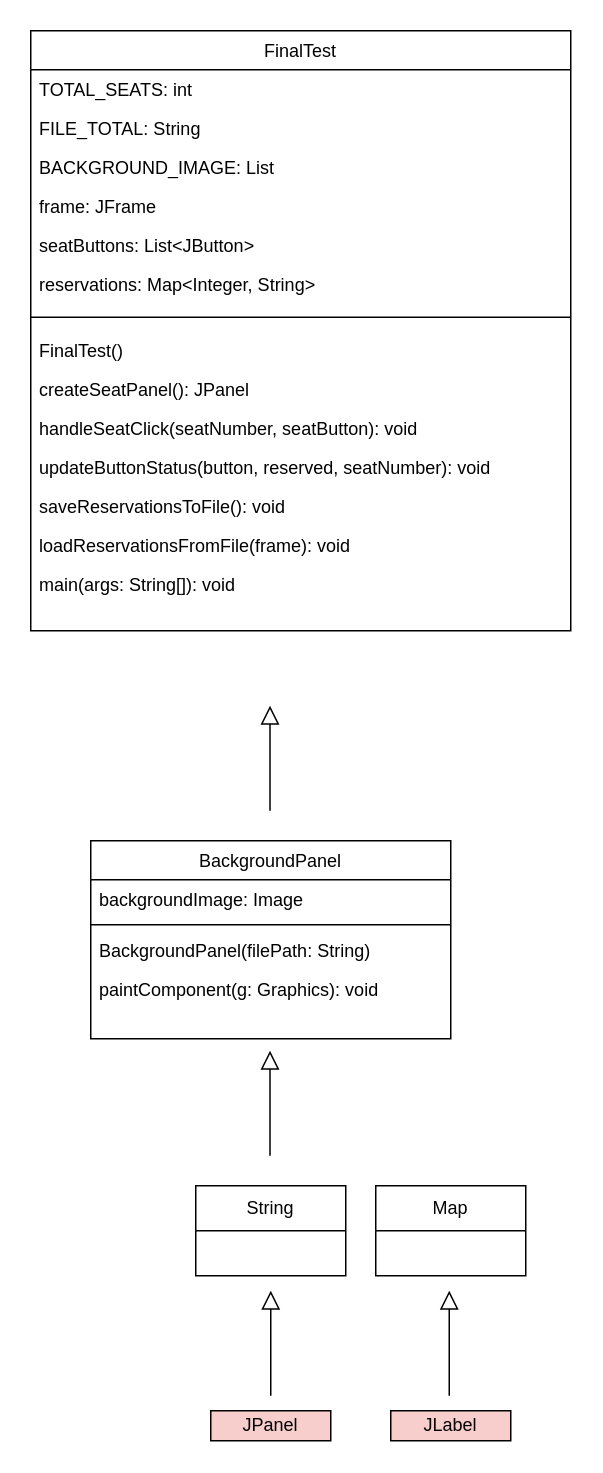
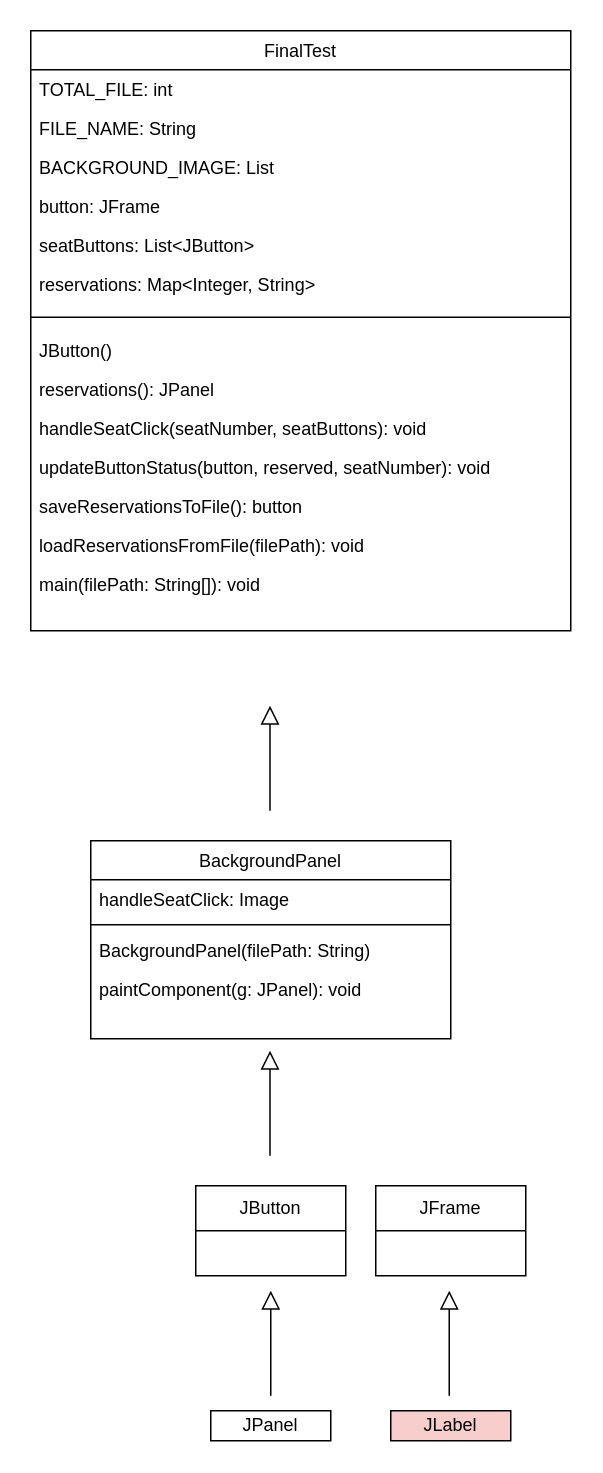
node "TOTAL_SEATS: int": label "TOTAL_SEATS: int" -> "TOTAL_FILE: int"
node "FILE_TOTAL: String": label "FILE_TOTAL: String" -> "FILE_NAME: String"
node "frame: JFrame": label "frame: JFrame" -> "button: JFrame"
node "FinalTest()": label "FinalTest()" -> "JButton()"
node "createSeatPanel(): JPanel": label "createSeatPanel(): JPanel" -> "reservations(): JPanel"
node "handleSeatClick(seatNumber, seatButton): void": label "handleSeatClick(seatNumber, seatButton): void" -> "handleSeatClick(seatNumber, seatButtons): void"
node "saveReservationsToFile(): void": label "saveReservationsToFile(): void" -> "saveReservationsToFile(): button"
node "loadReservationsFromFile(frame): void": label "loadReservationsFromFile(frame): void" -> "loadReservationsFromFile(filePath): void"
node "main(args: String[]): void": label "main(args: String[]): void" -> "main(filePath: String[]): void"
node "backgroundImage: Image": label "backgroundImage: Image" -> "handleSeatClick: Image"
node "paintComponent(g: Graphics): void": label "paintComponent(g: Graphics): void" -> "paintComponent(g: JPanel): void"
node "String": label "String" -> "JButton"
node "Map": label "Map" -> "JFrame"
node "JPanel": fillcolor #f8cecc -> #ffffff
